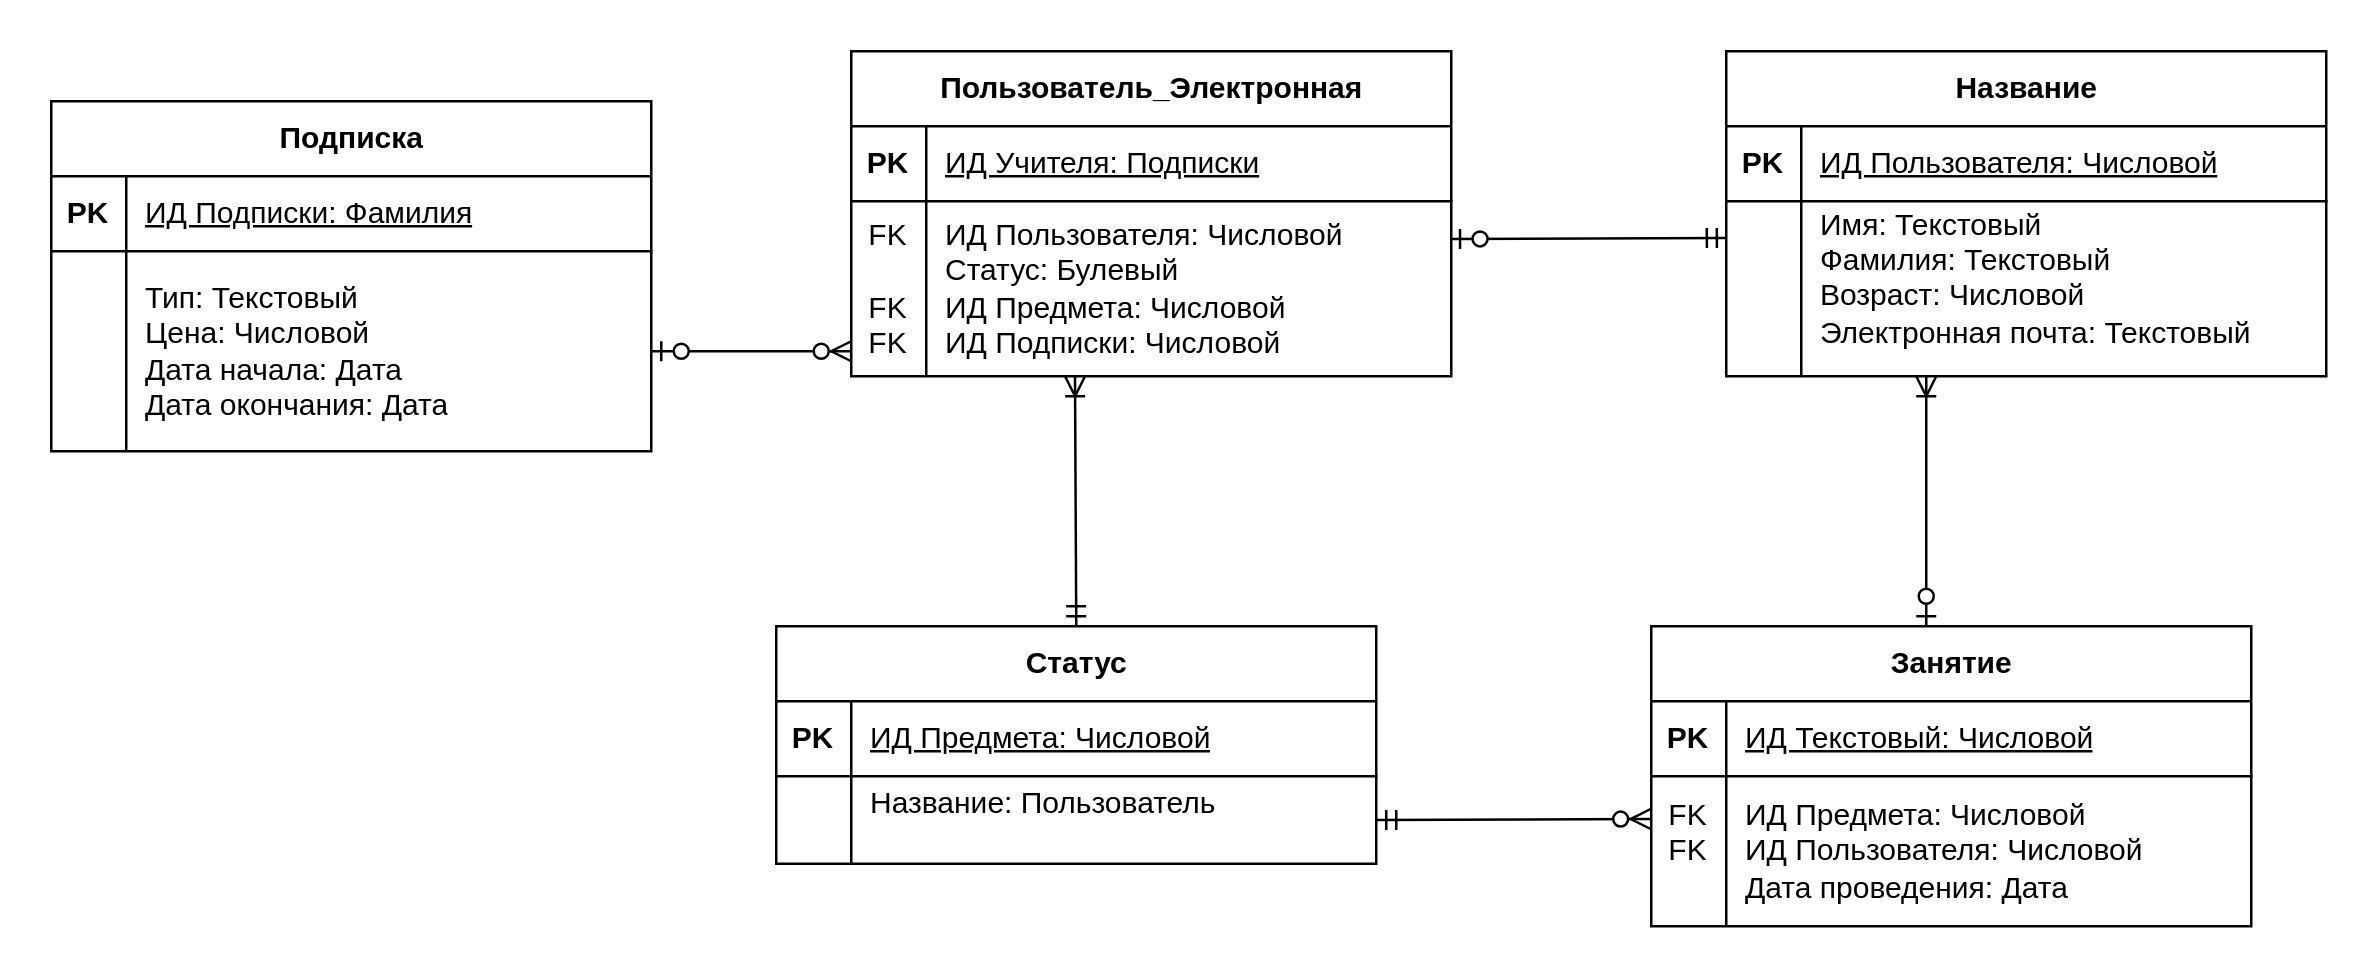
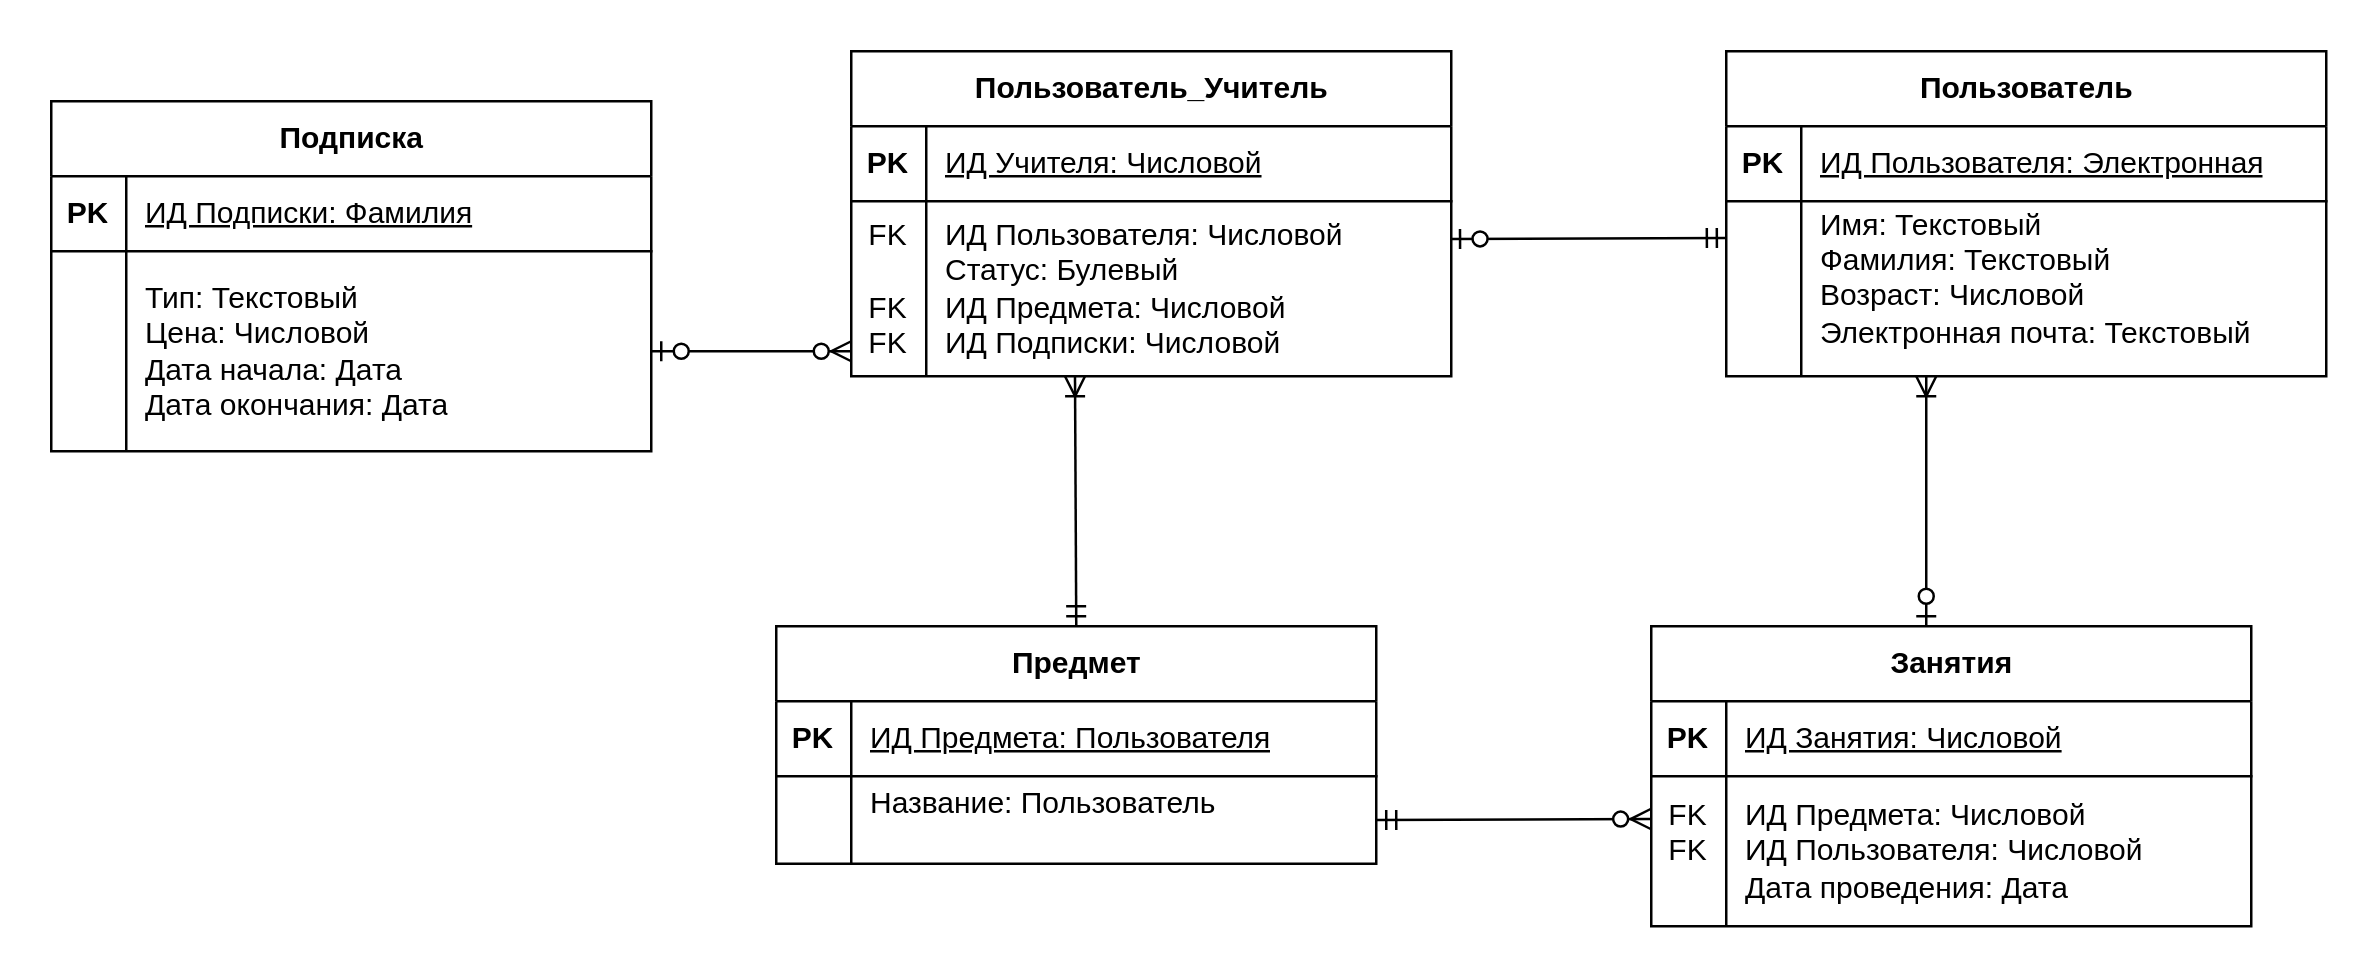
node "Пользователь_Электронная": label "Пользователь_Электронная" -> "Пользователь_Учитель"
node "Название": label "Название" -> "Пользователь"
node "ИД Учителя: Подписки": label "ИД Учителя: Подписки" -> "ИД Учителя: Числовой"
node "ИД Пользователя: Числовой": label "ИД Пользователя: Числовой" -> "ИД Пользователя: Электронная"
node "Статус": label "Статус" -> "Предмет"
node "Занятие": label "Занятие" -> "Занятия"
node "ИД Предмета: Числовой": label "ИД Предмета: Числовой" -> "ИД Предмета: Пользователя"
node "ИД Текстовый: Числовой": label "ИД Текстовый: Числовой" -> "ИД Занятия: Числовой"
